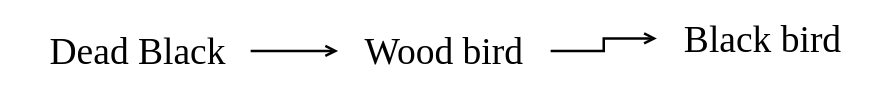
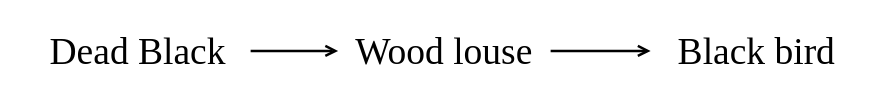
node "Black bird": moved (763, 38) -> (757, 51)
node "Wood bird": label "Wood bird" -> "Wood louse"
